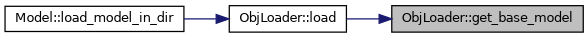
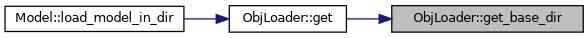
node "ObjLoader::load": label "ObjLoader::load" -> "ObjLoader::get"
node "ObjLoader::get_base_model": label "ObjLoader::get_base_model" -> "ObjLoader::get_base_dir"
